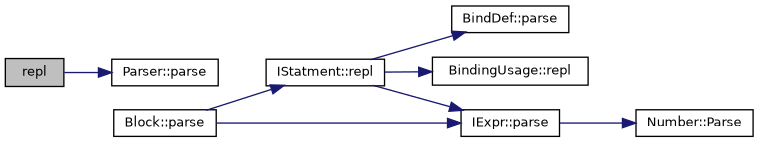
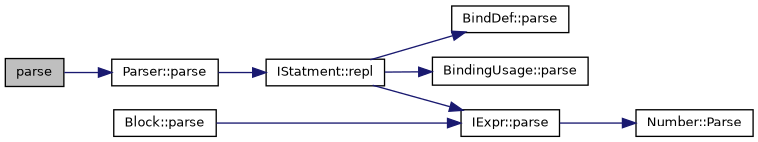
node "BindingUsage::repl": label "BindingUsage::repl" -> "BindingUsage::parse"
node "repl": label "repl" -> "parse"
edge "Block::parse" -> "IStatment::repl": now "Parser::parse" -> "IStatment::repl"
